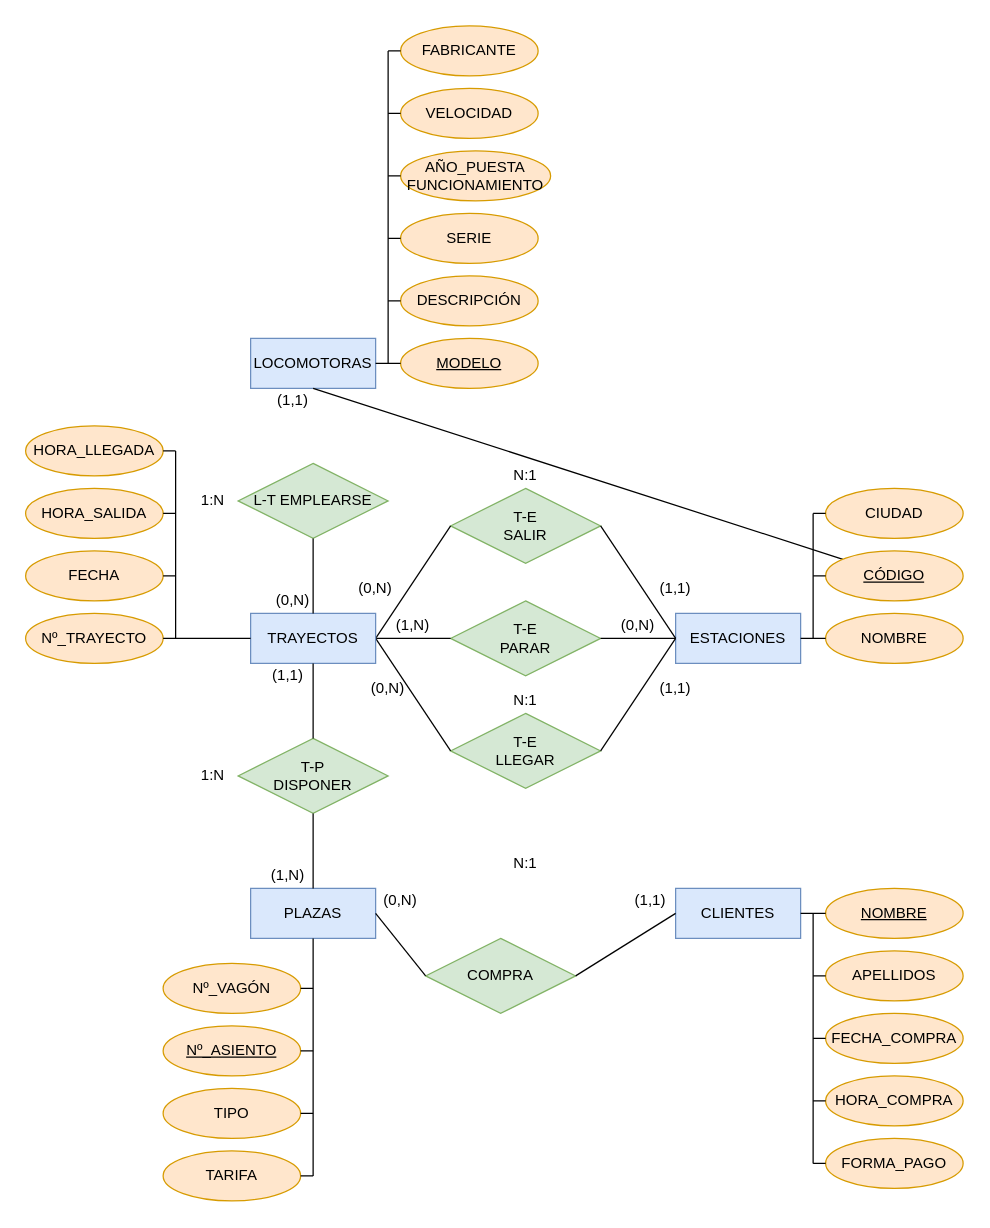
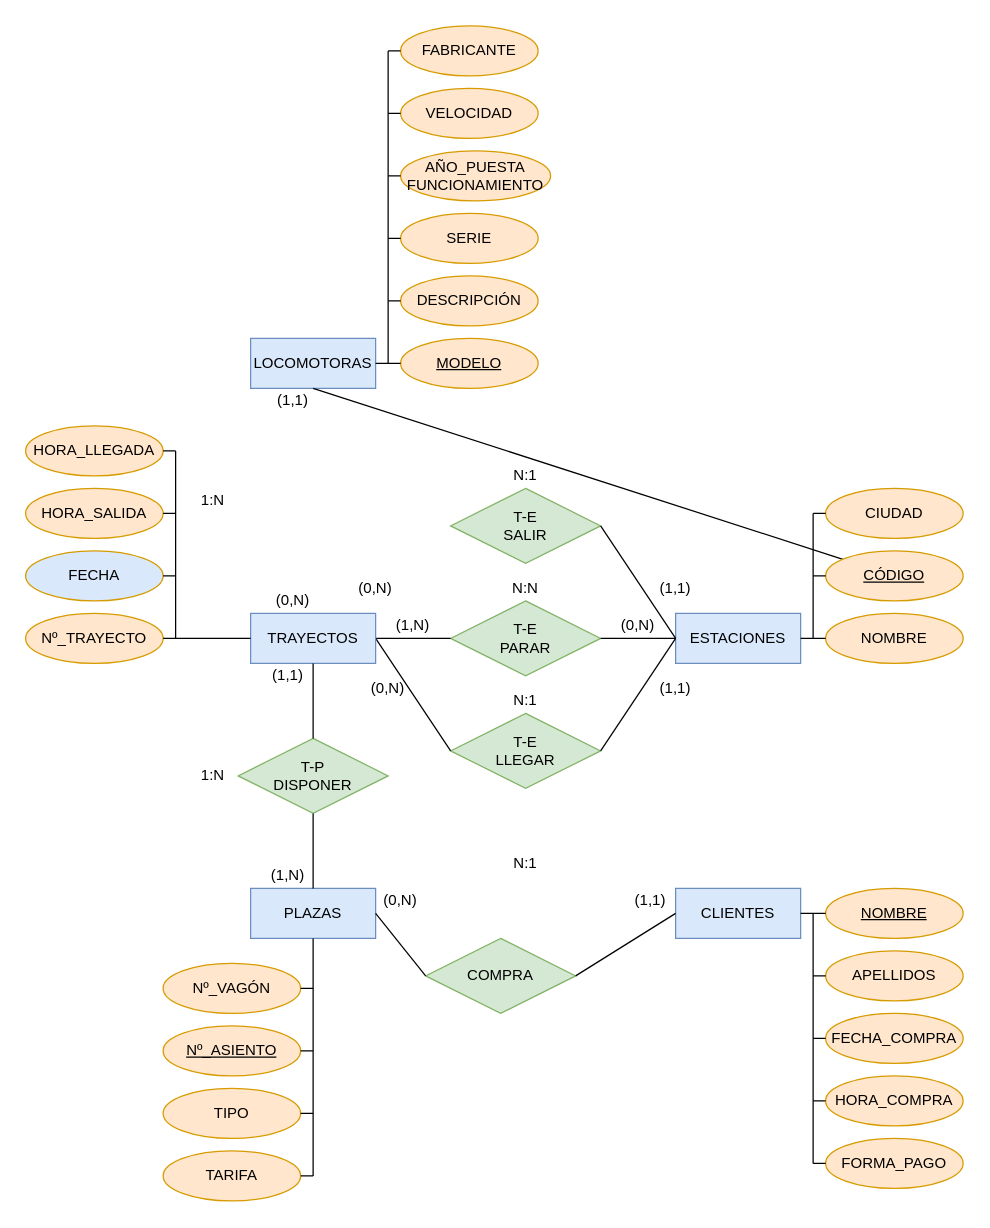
node "L-T EMPLEARSE": removed
node "FECHA": fillcolor #ffe6cc -> #dae8fc
edge "L-T EMPLEARSE" -- "TRAYECTOS": removed
edge "T-E SALIR" -- "TRAYECTOS": removed
node "N:N": added
